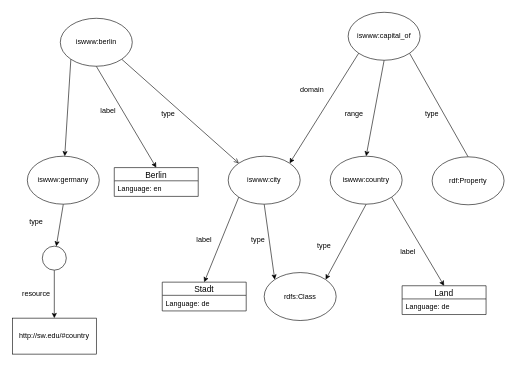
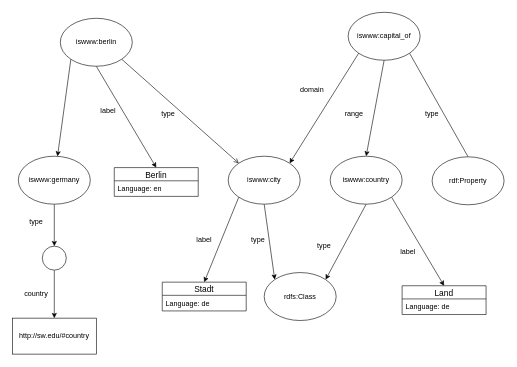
node "iswww:germany": moved (63, 180) -> (54, 180)
node "resource": label "resource" -> "country"
